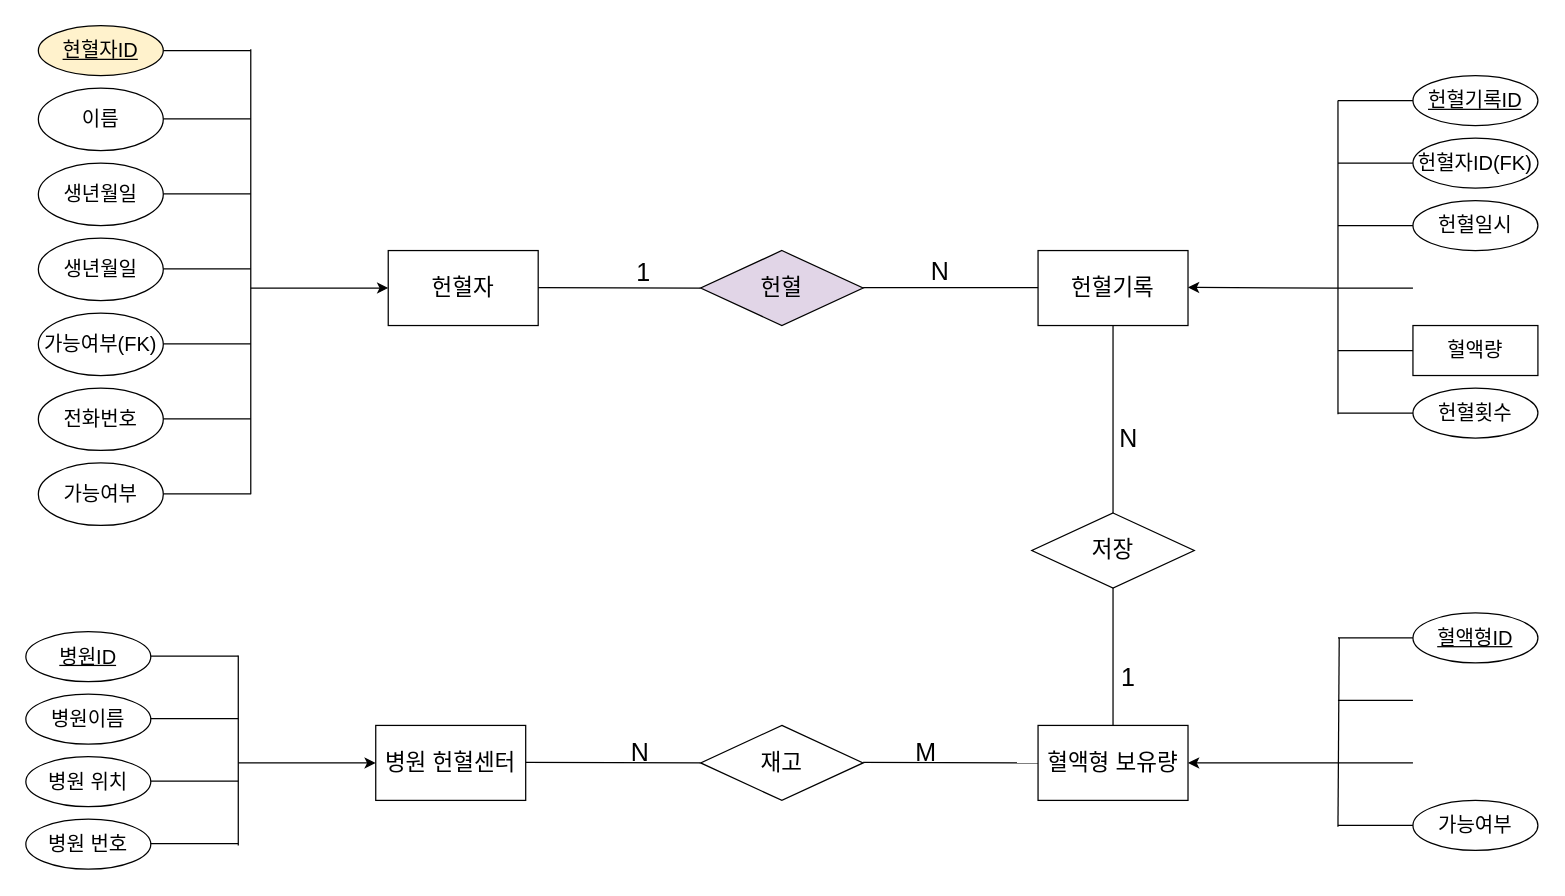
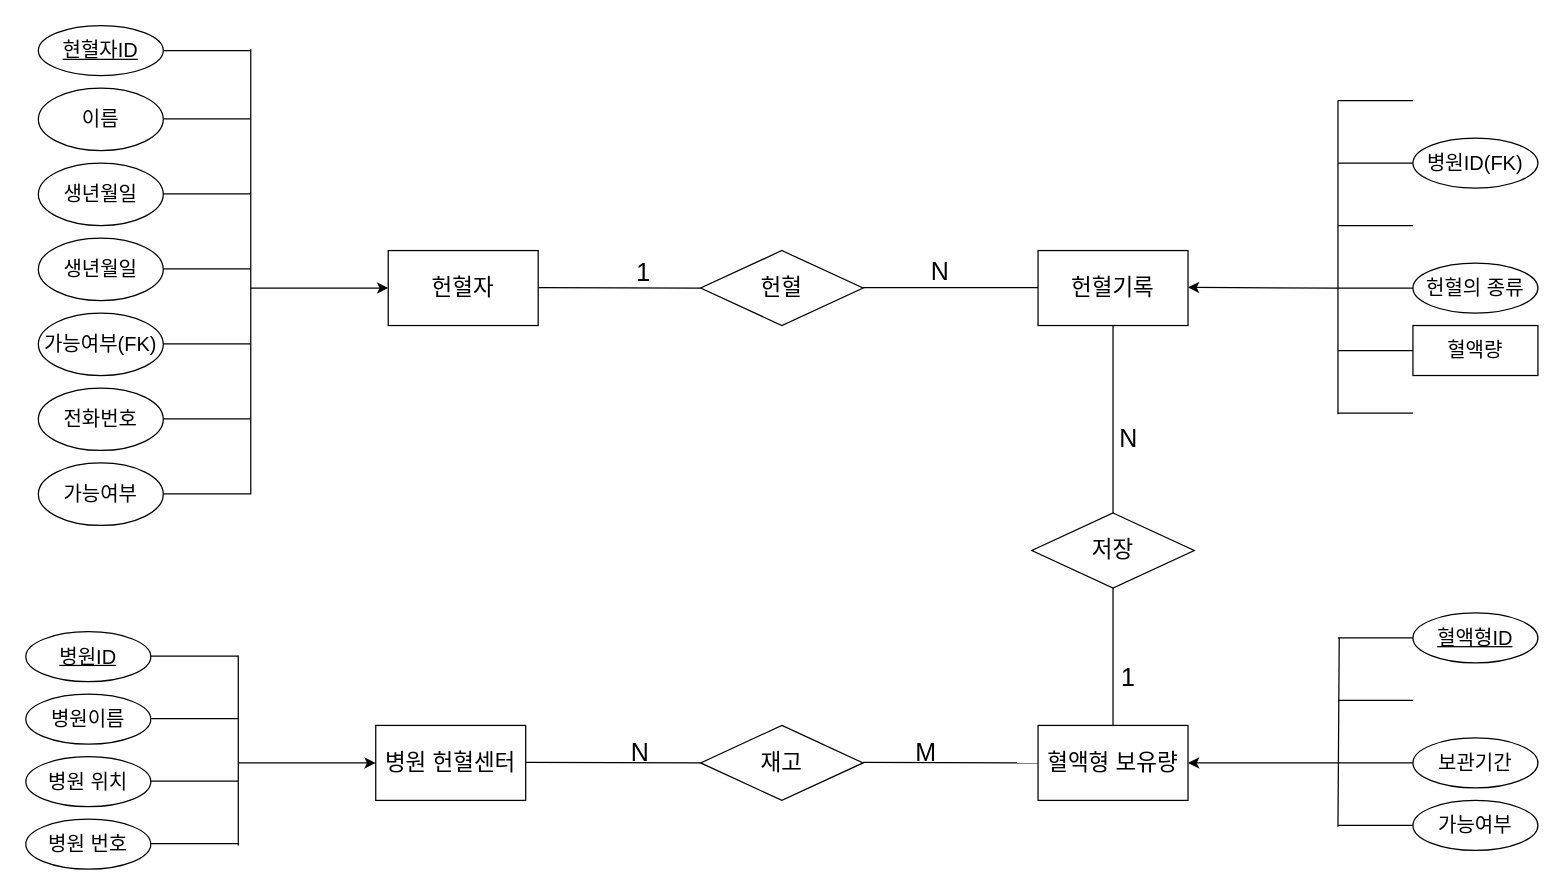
node "현혈자ID": fillcolor #fff2cc -> #ffffff
node "헌혈기록ID": removed
node "헌혈자ID(FK)": label "헌혈자ID(FK)" -> "병원ID(FK)"
node "헌혈일시": removed
node "헌혈": fillcolor #e1d5e7 -> #ffffff
node "헌혈의 종류": added
node "헌혈횟수": removed
node "보관기간": added
